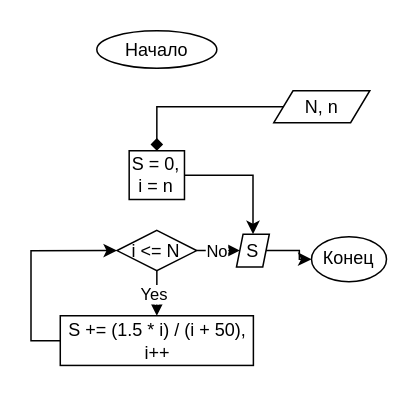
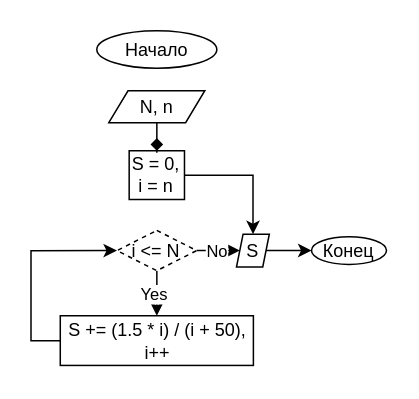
node "N, n": moved (322, 107) -> (157, 107)
node "i <= N": style solid -> dashed
node "Конец": size 75x45 -> 75x28
